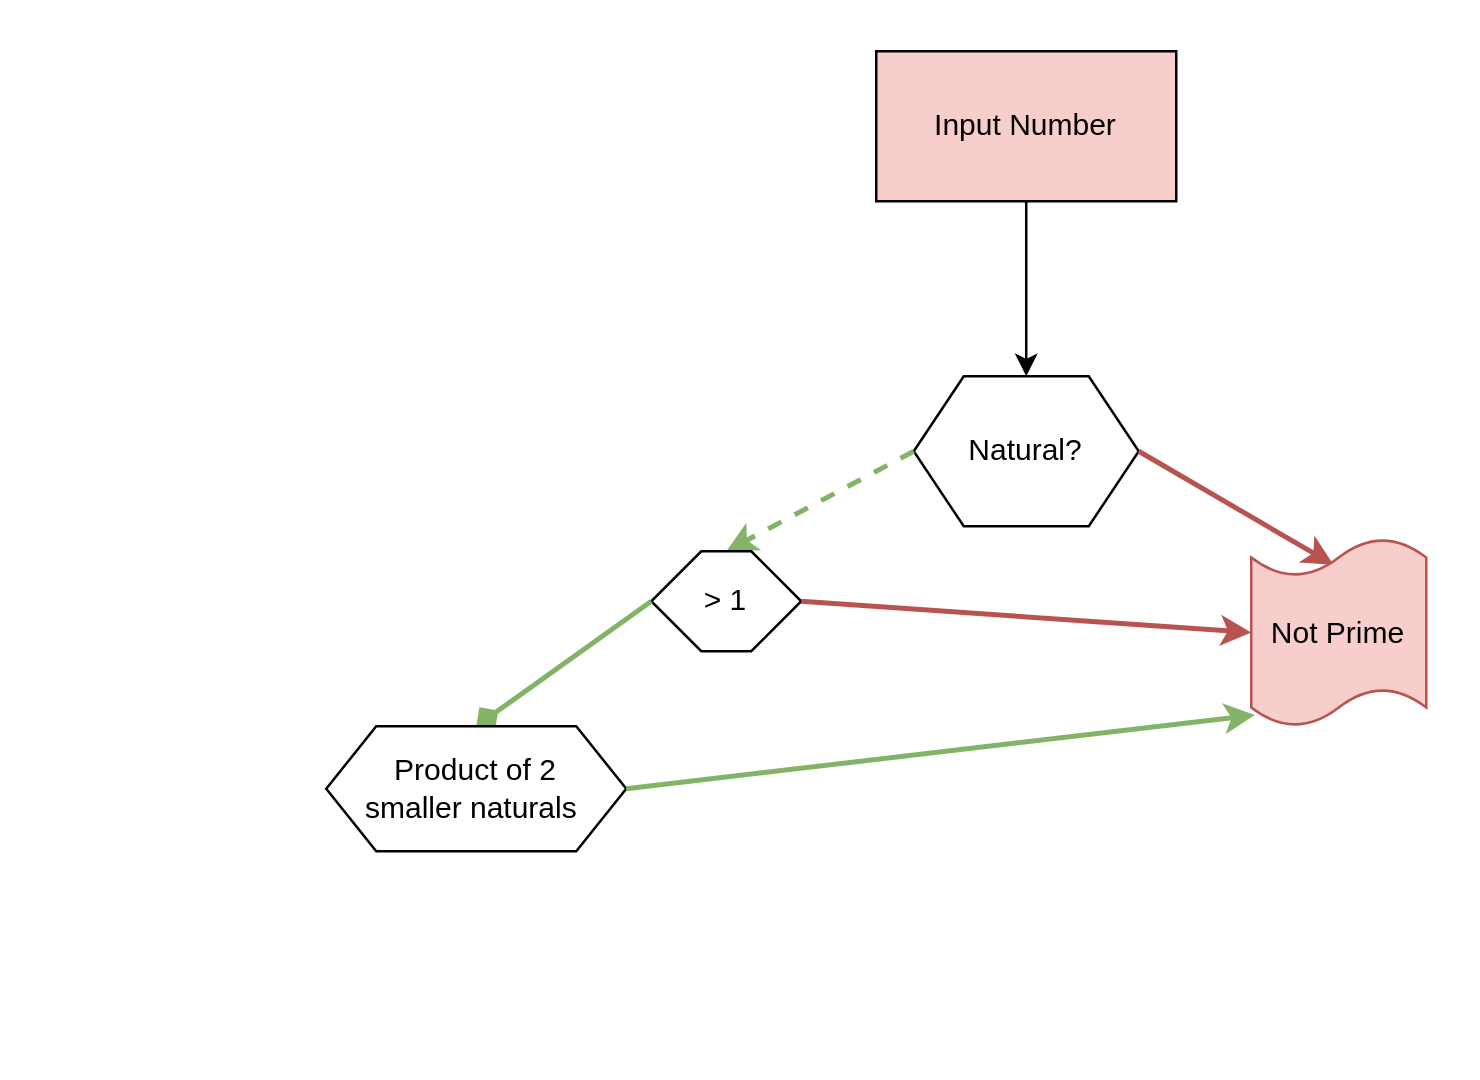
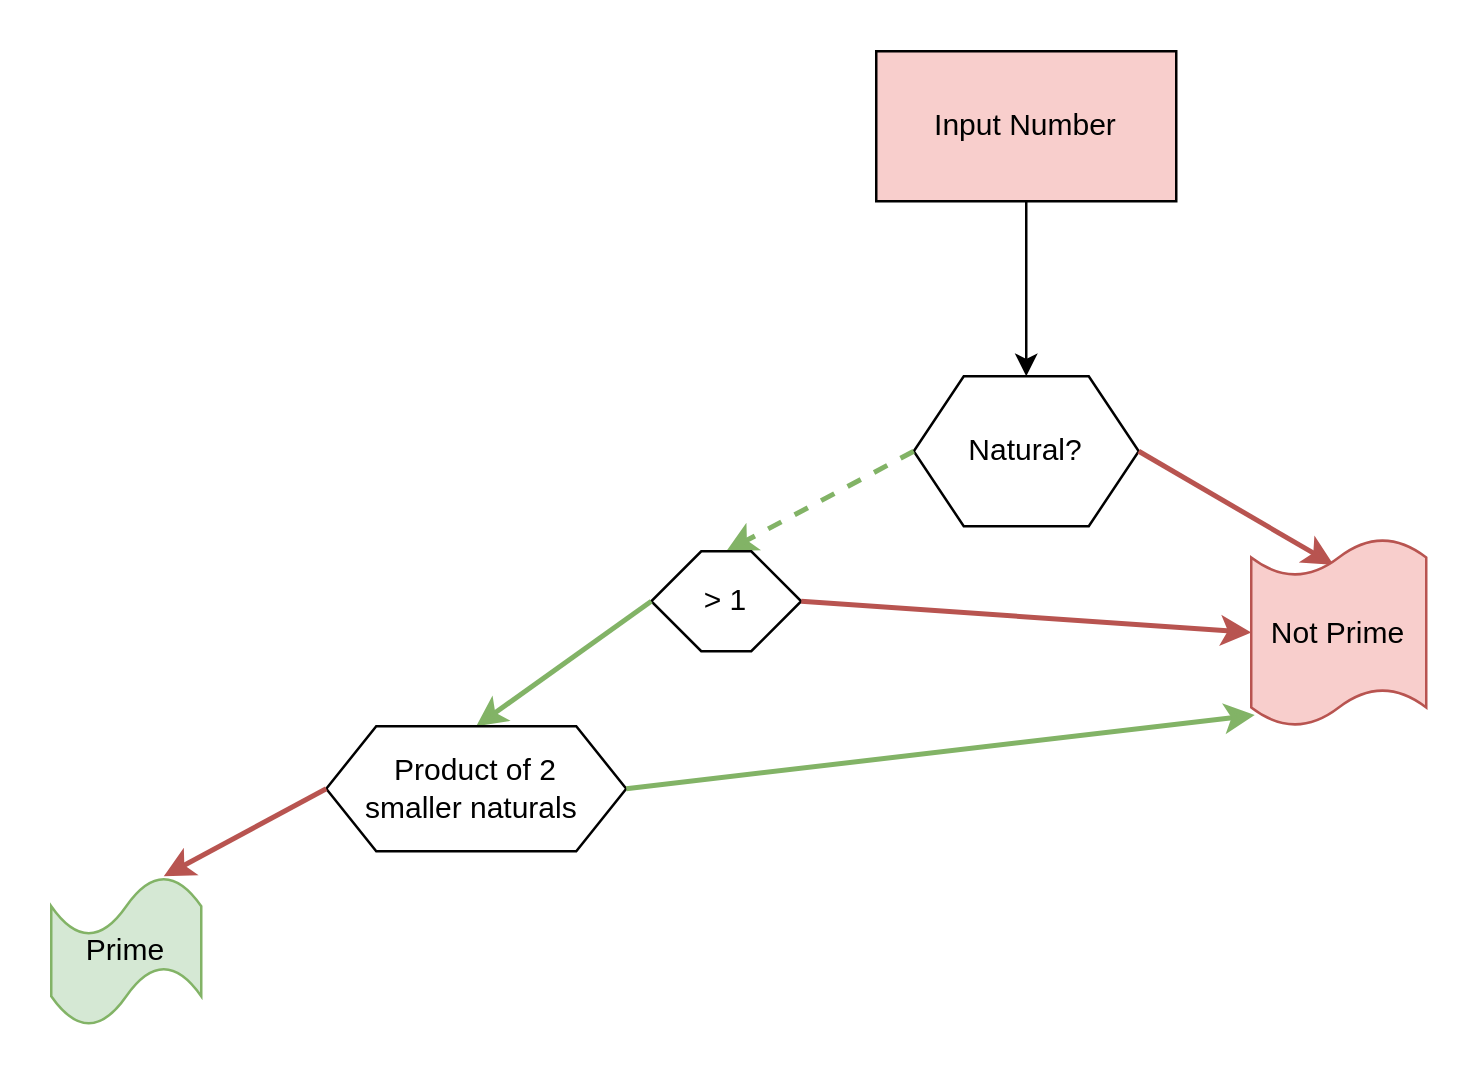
edge "> 1" -> "Product of 2 smaller naturals": arrowhead diamond -> classic
edge "Product of 2 smaller naturals" -> "Prime": added
node "Prime": added
